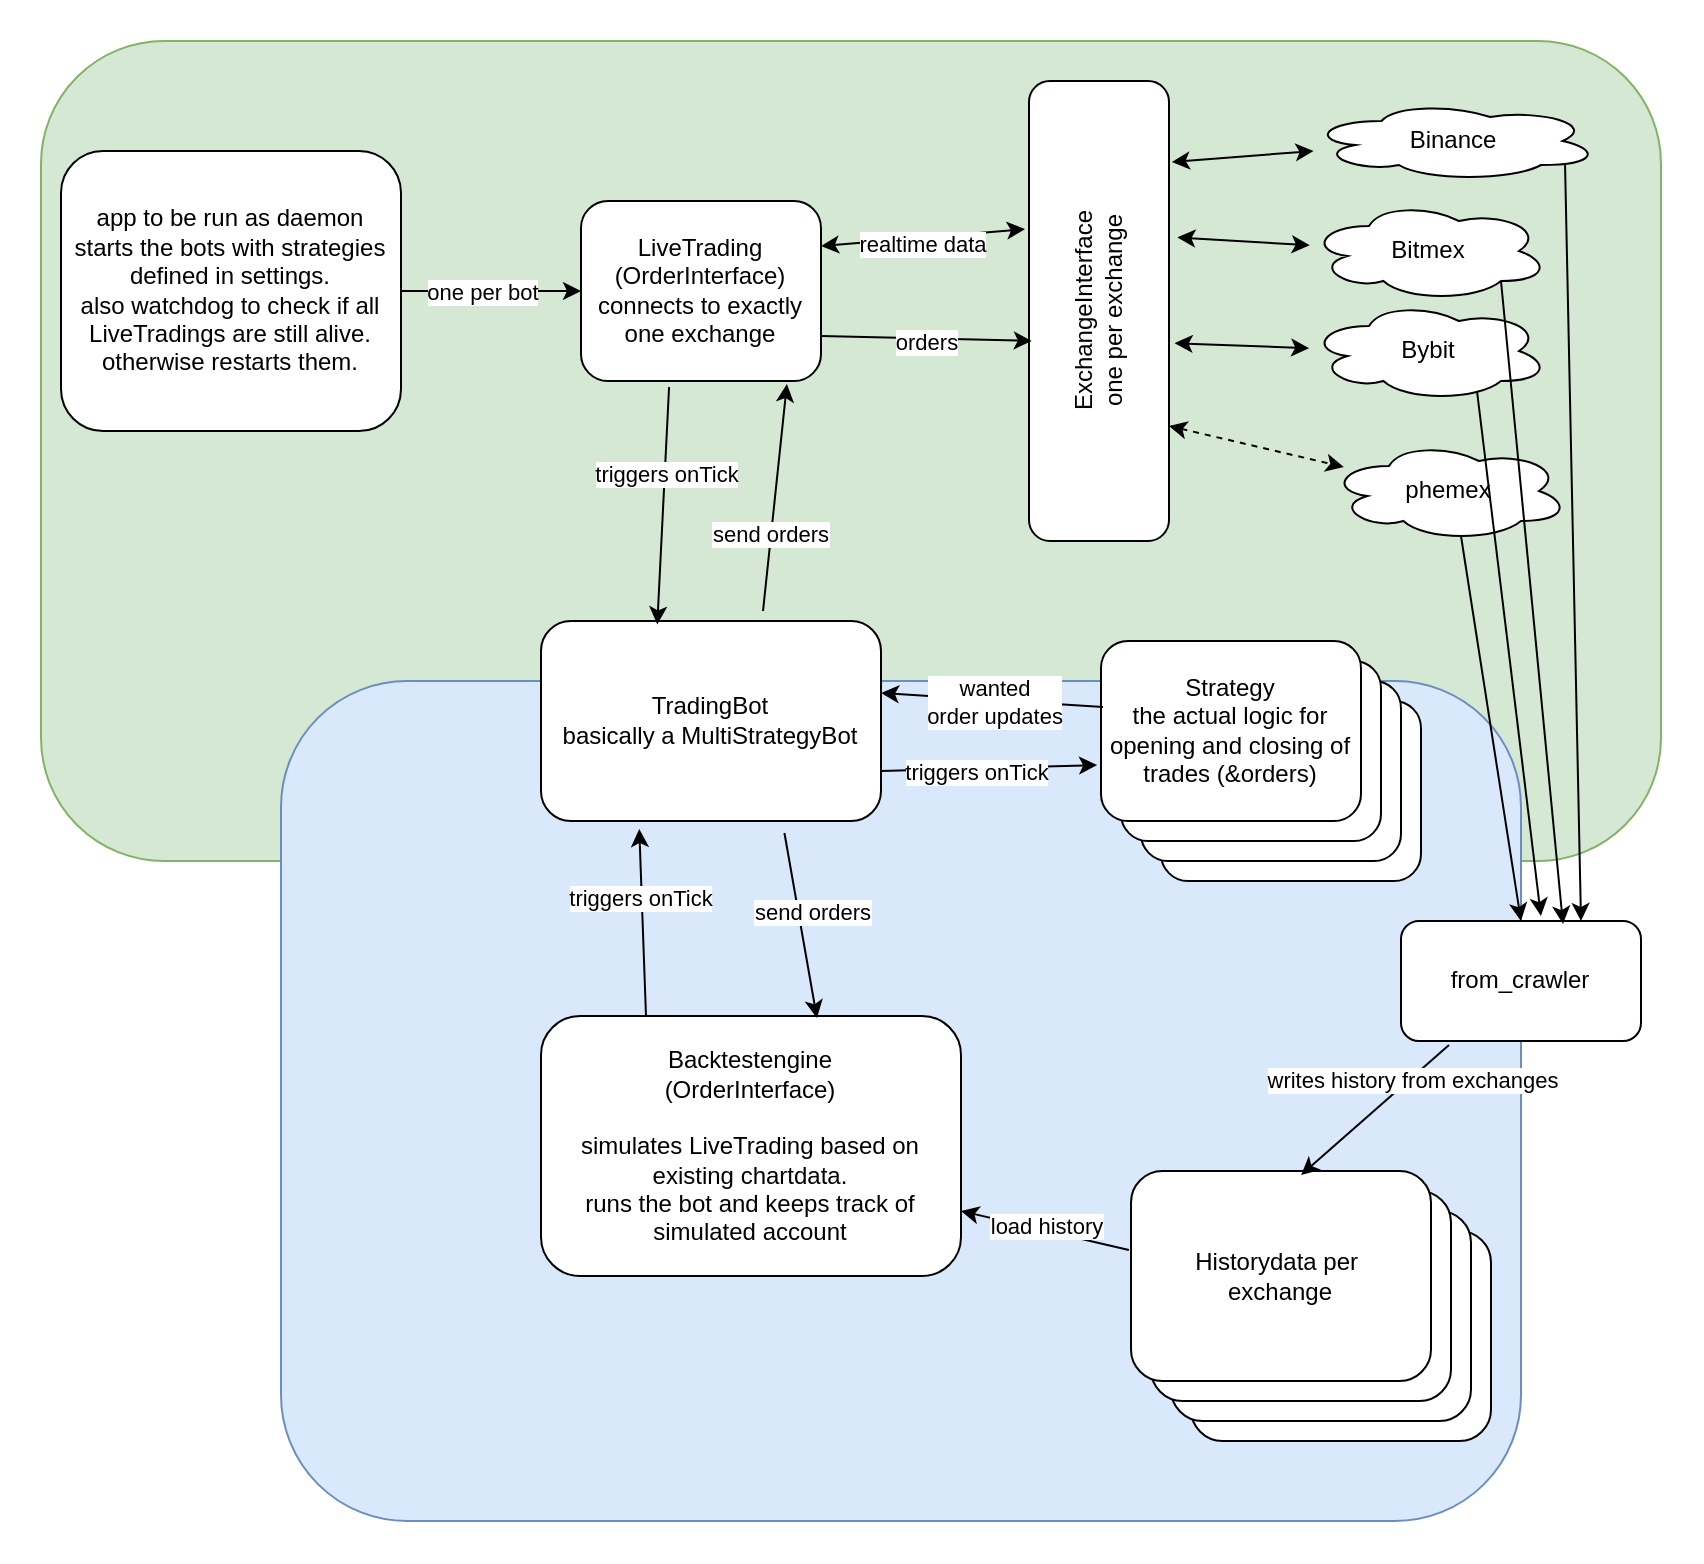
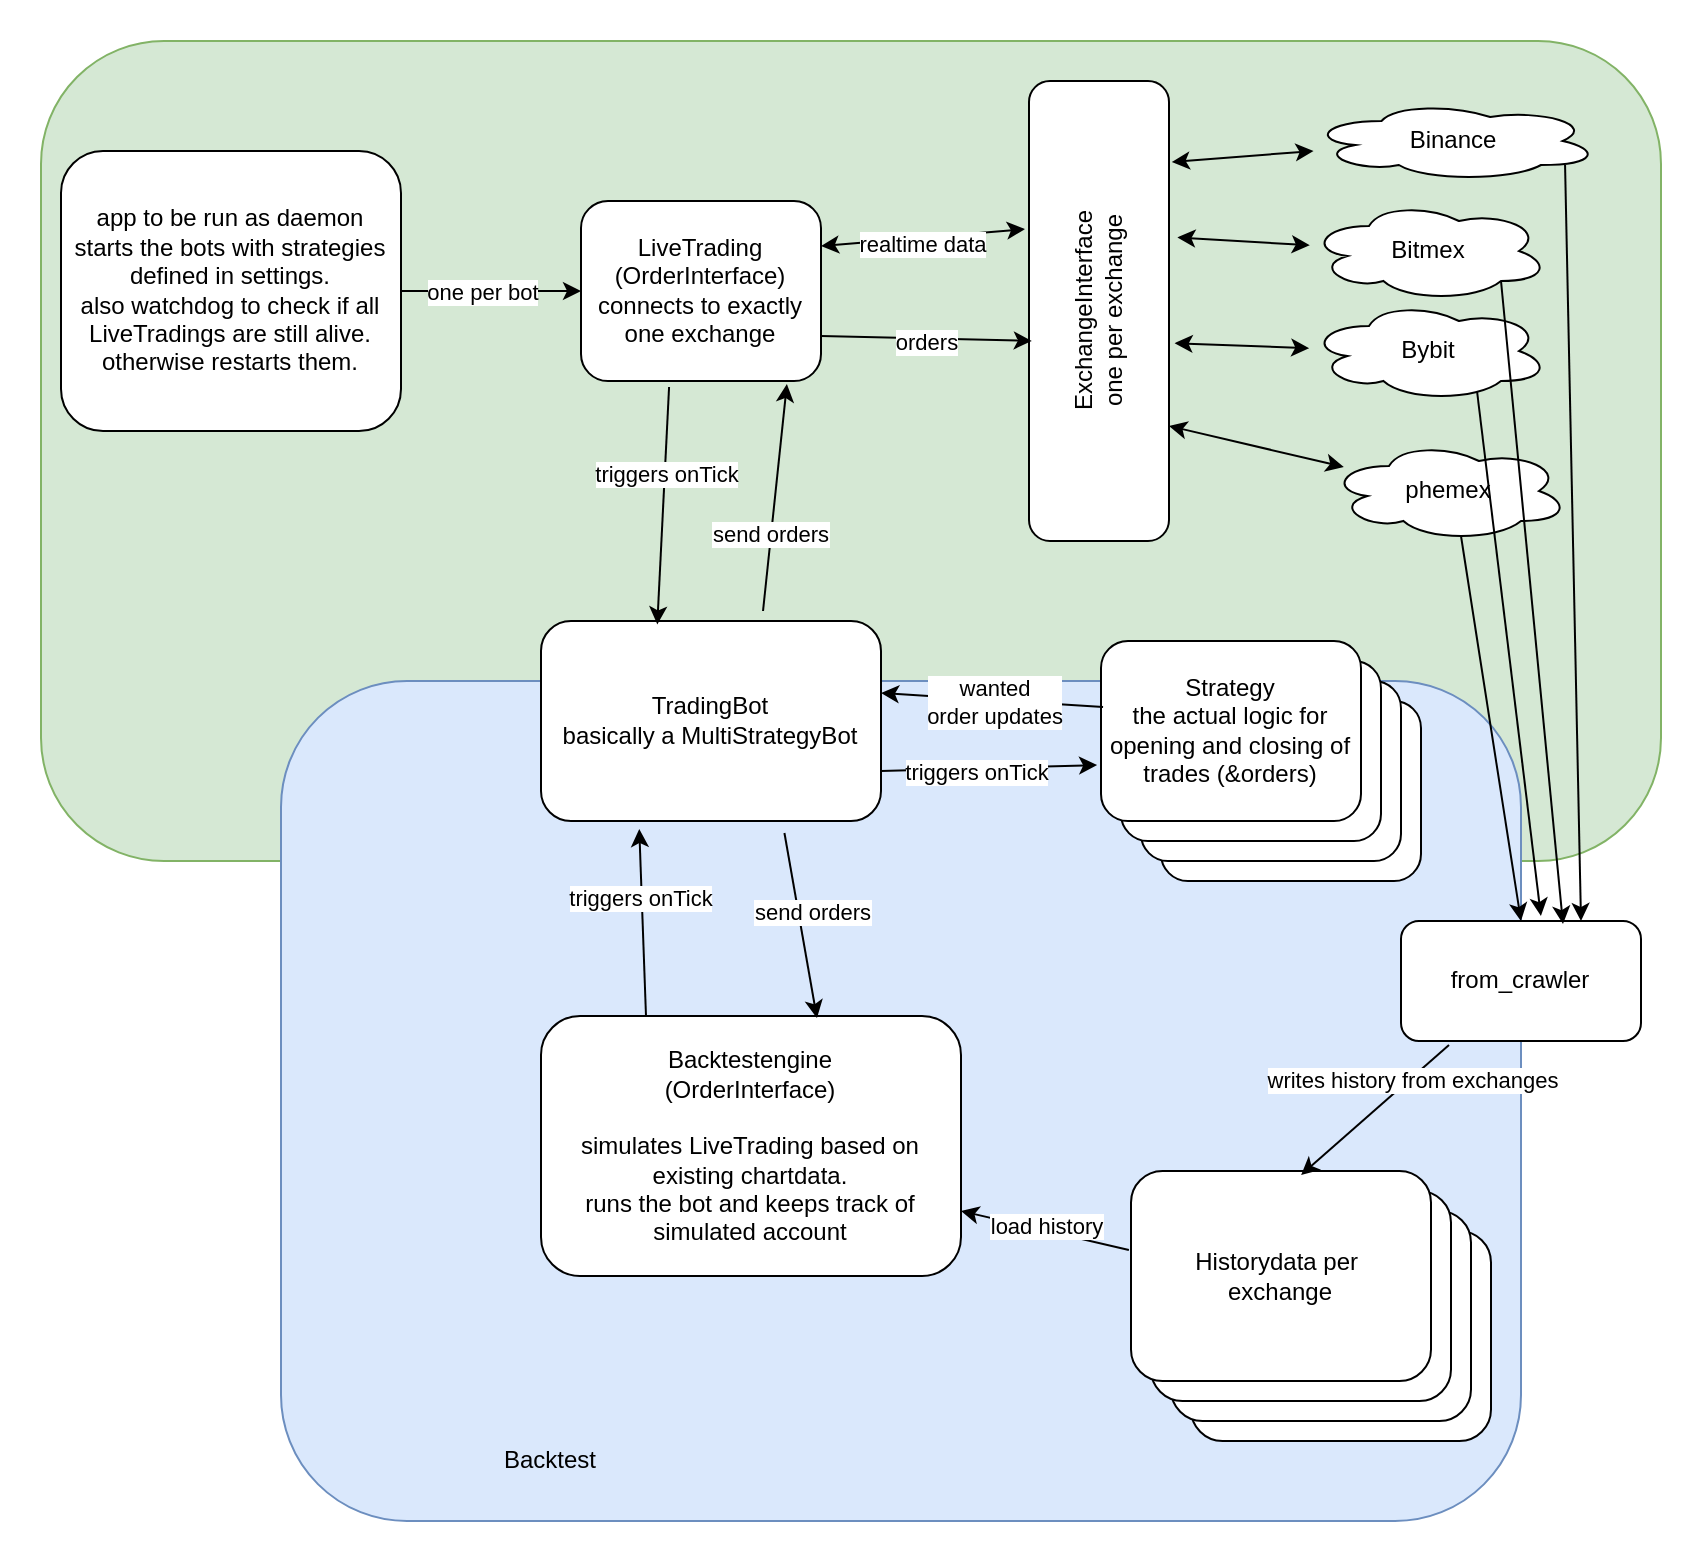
edge "ExchangeInterface one per exchange" -- "phemex": style dashed -> solid
node "Backtest": added
